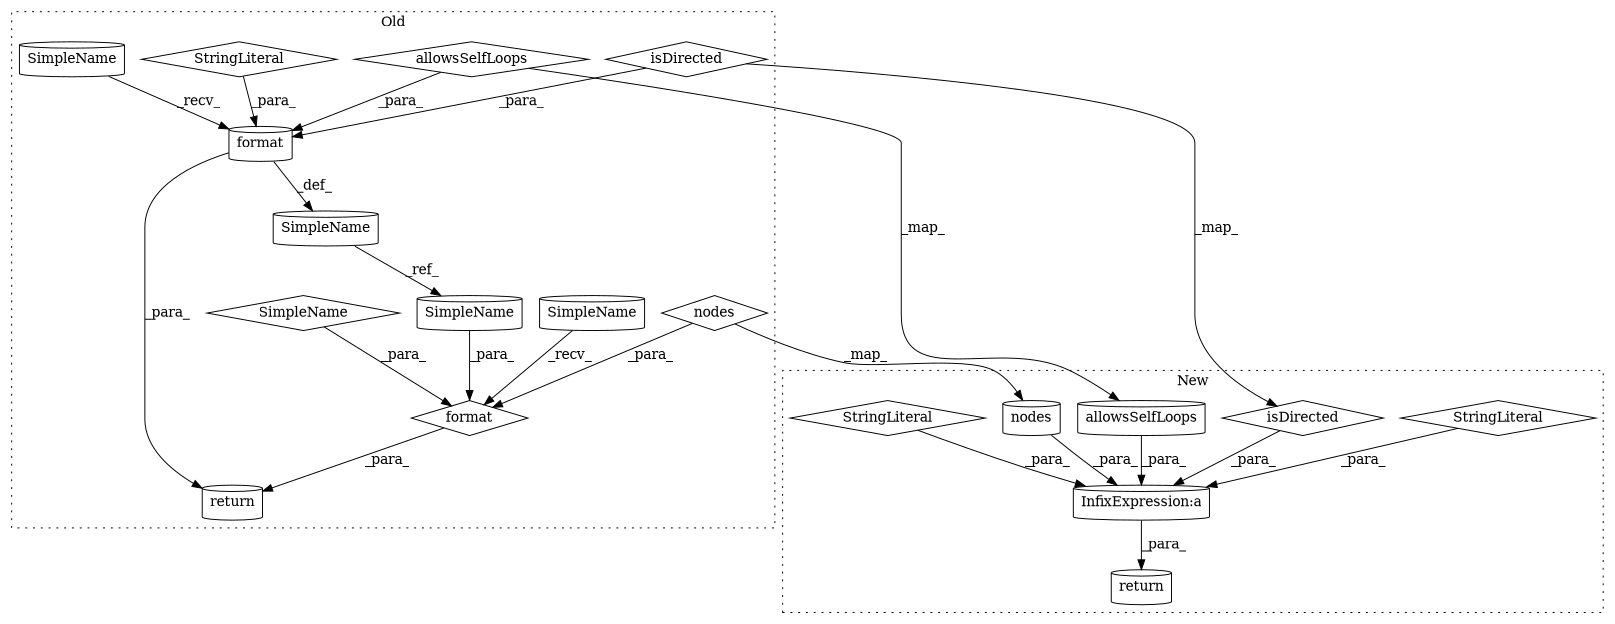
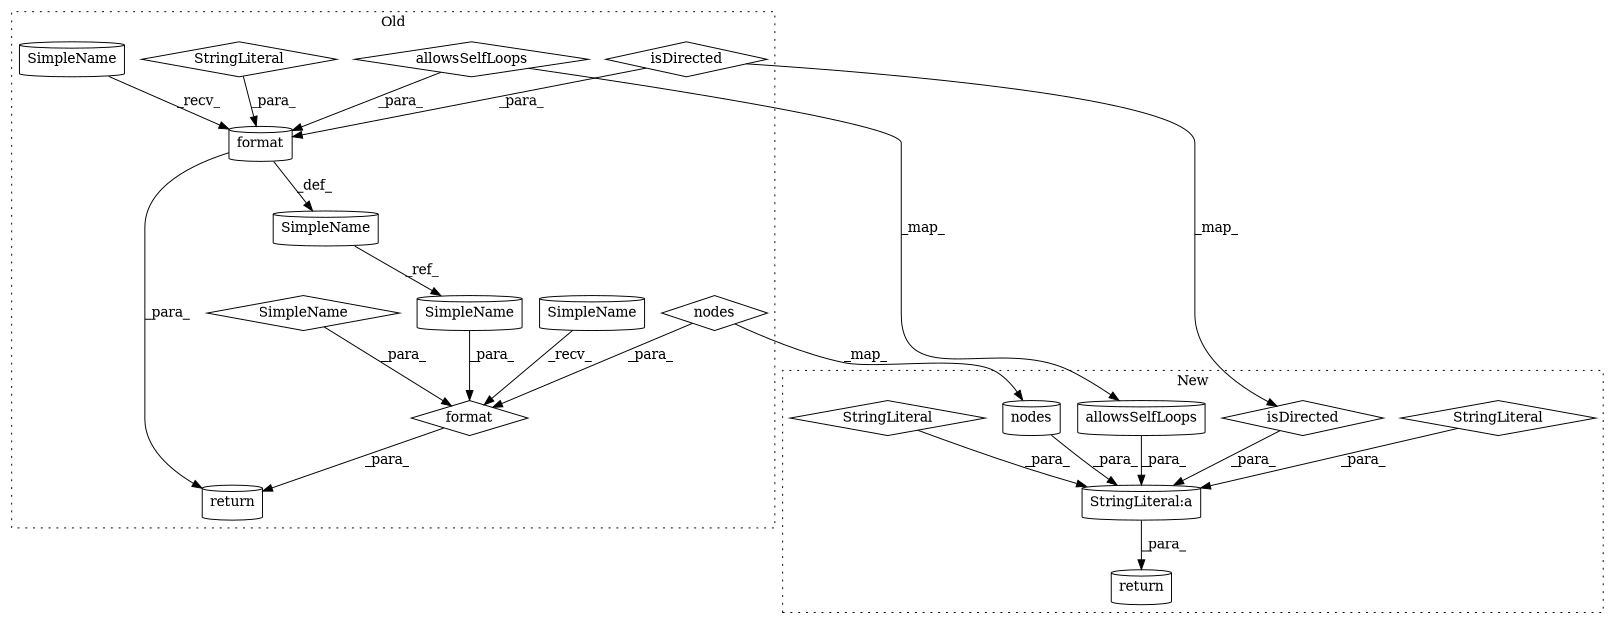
node "InfixExpression:a": label "InfixExpression:a" -> "StringLiteral:a"
